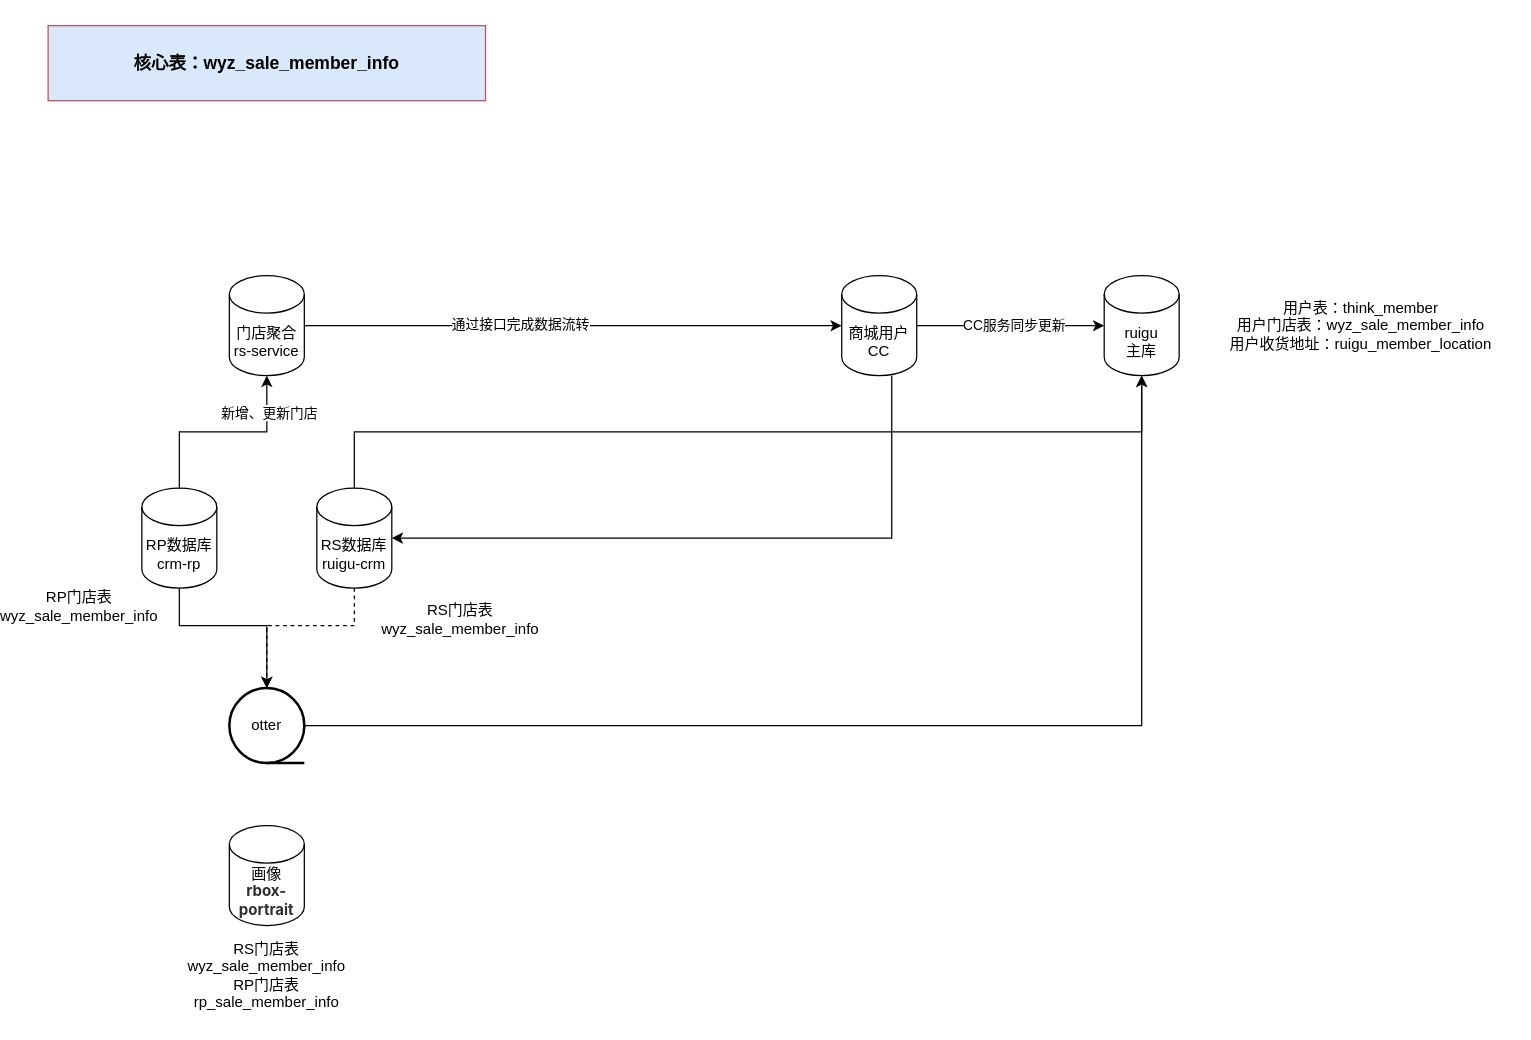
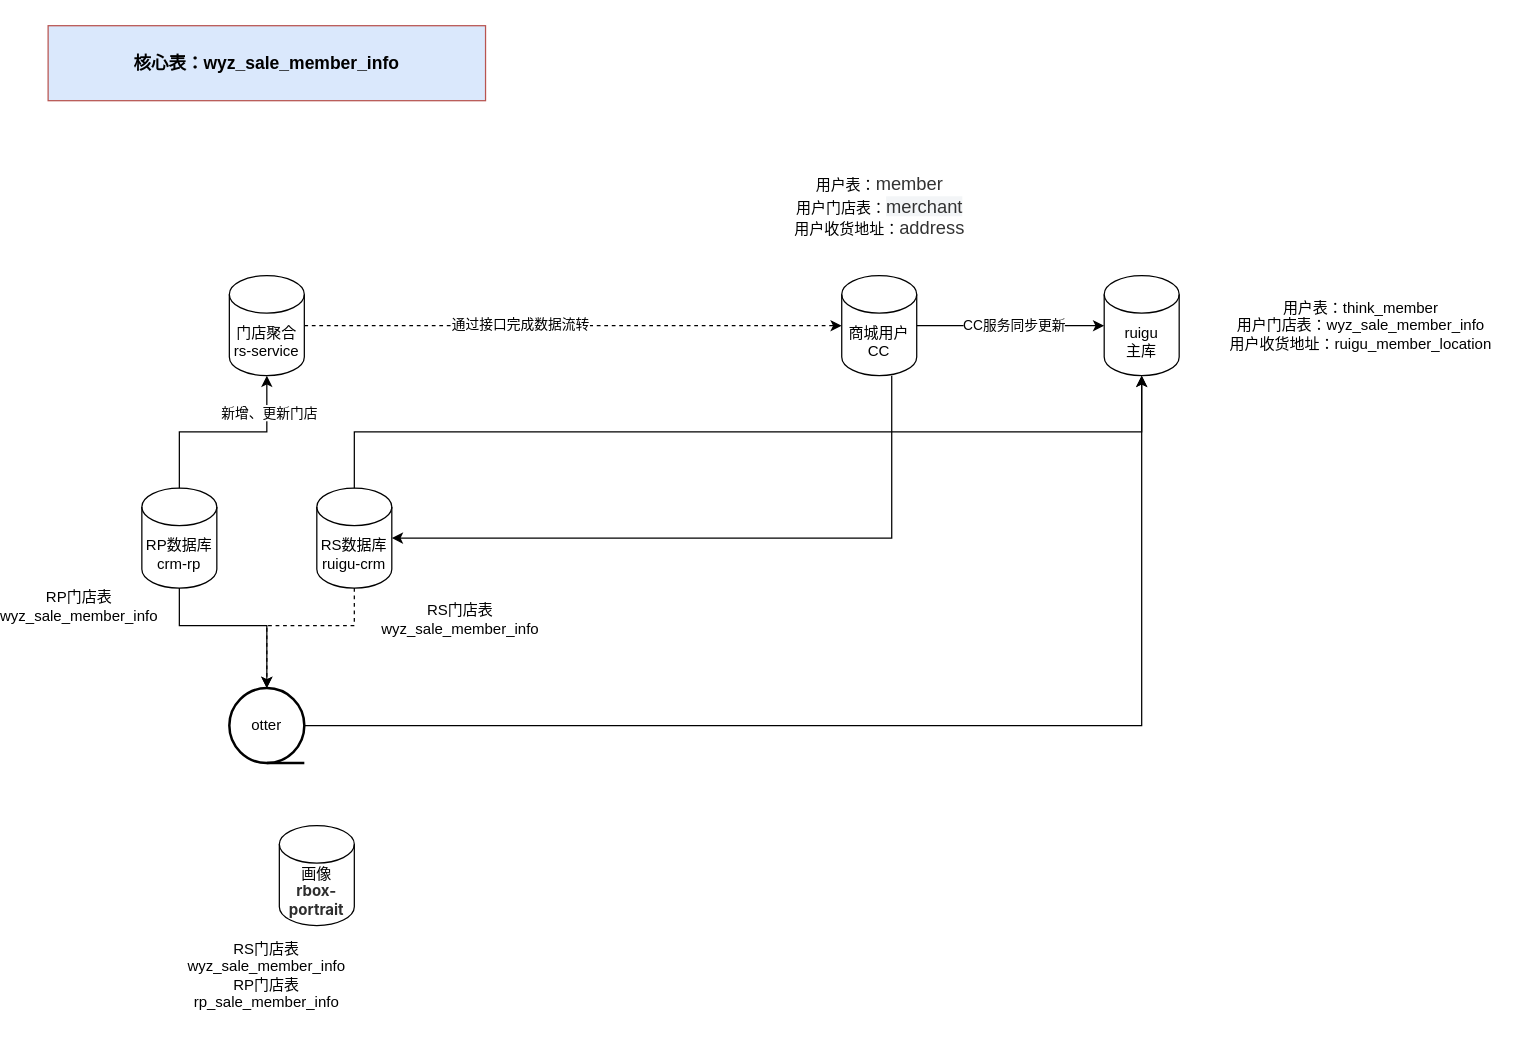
node "用户表：member 用户门店表：merchant 用户收货地址：address": added
edge "门店聚合 rs-service" -> "商城用户 CC": style solid -> dashed
node "画像 rbox-portrait": moved (267, 876) -> (317, 876)
